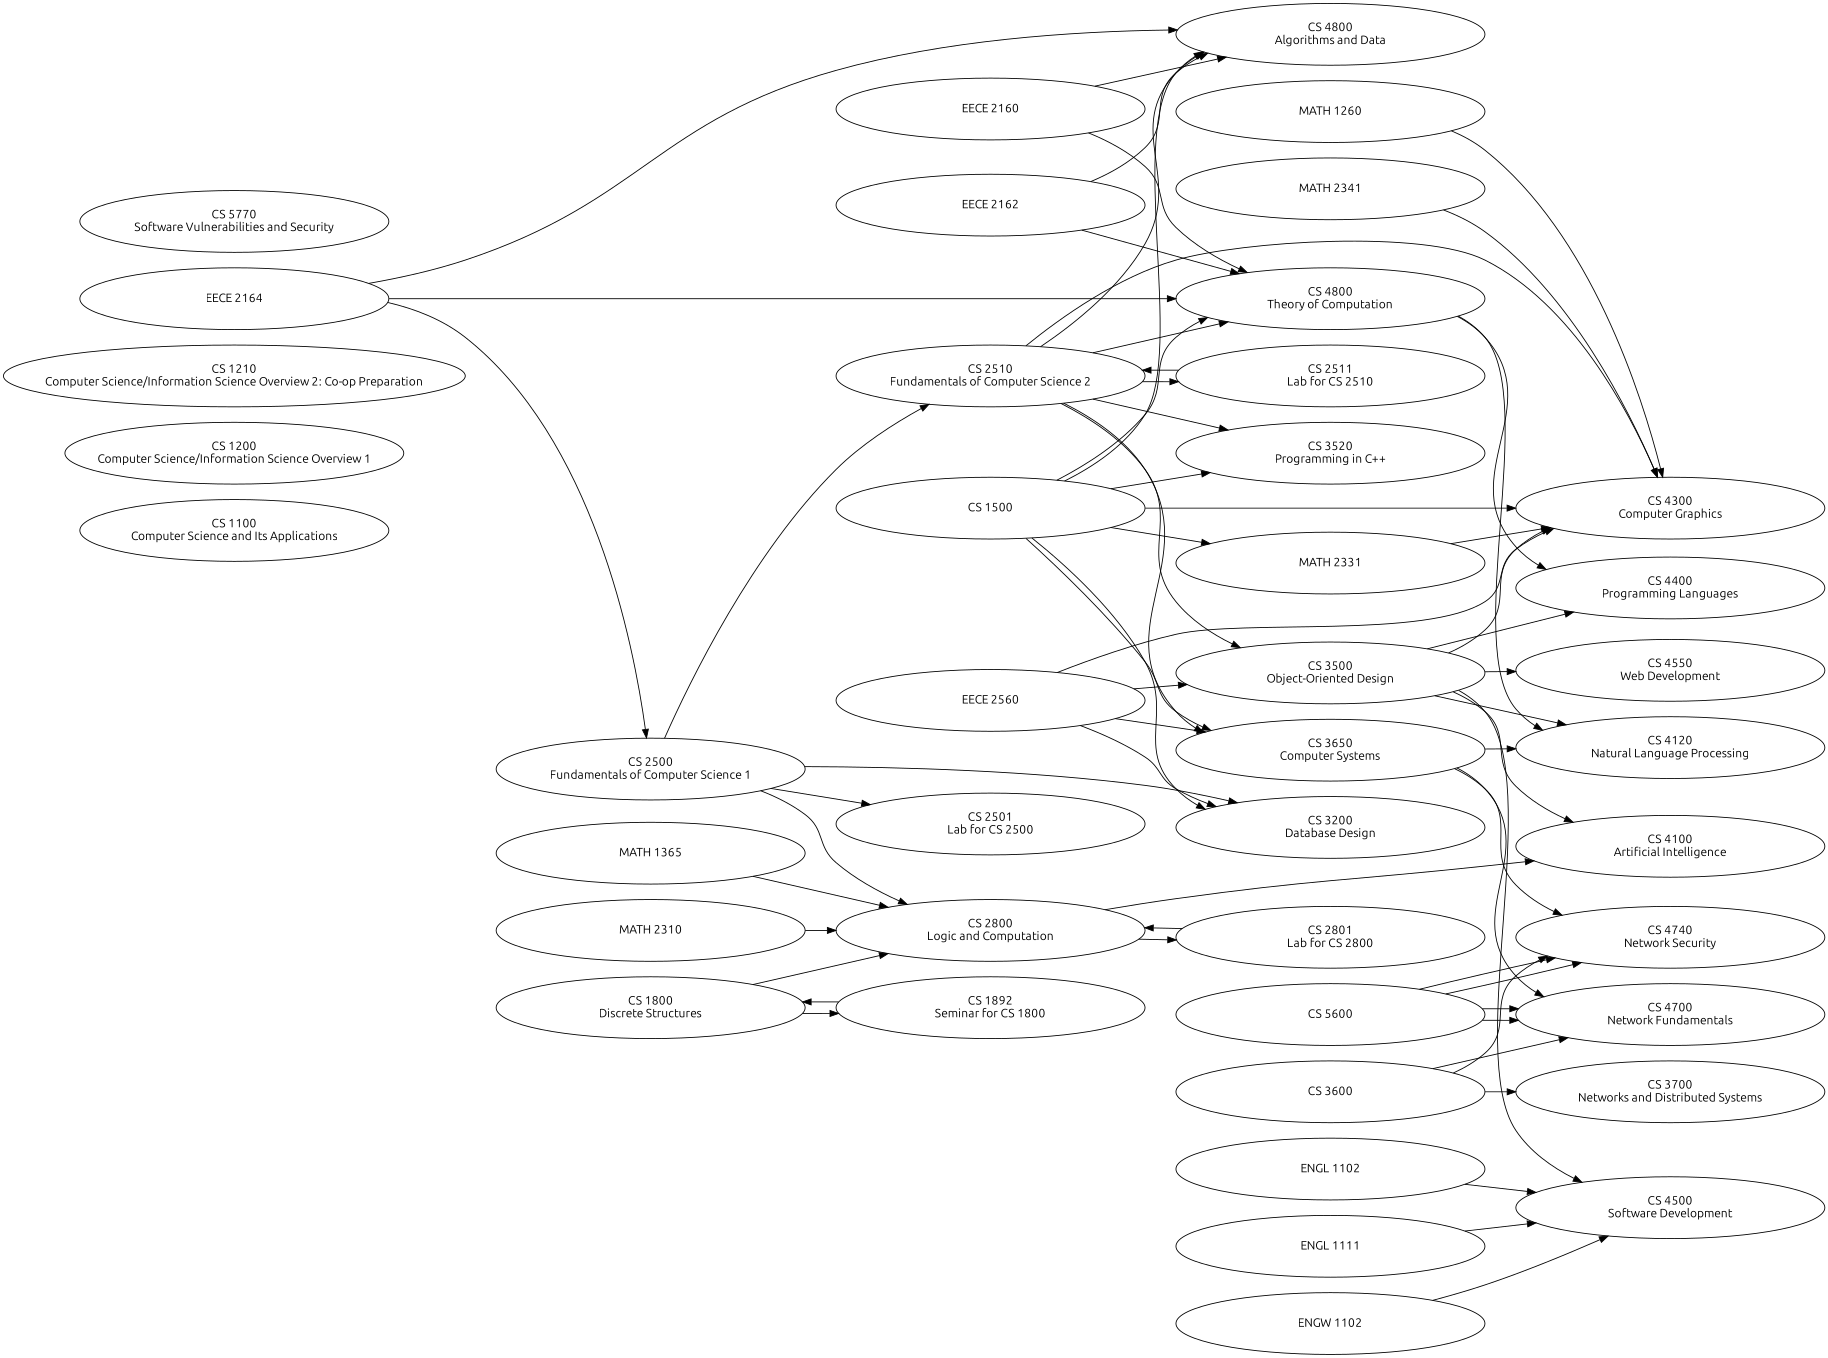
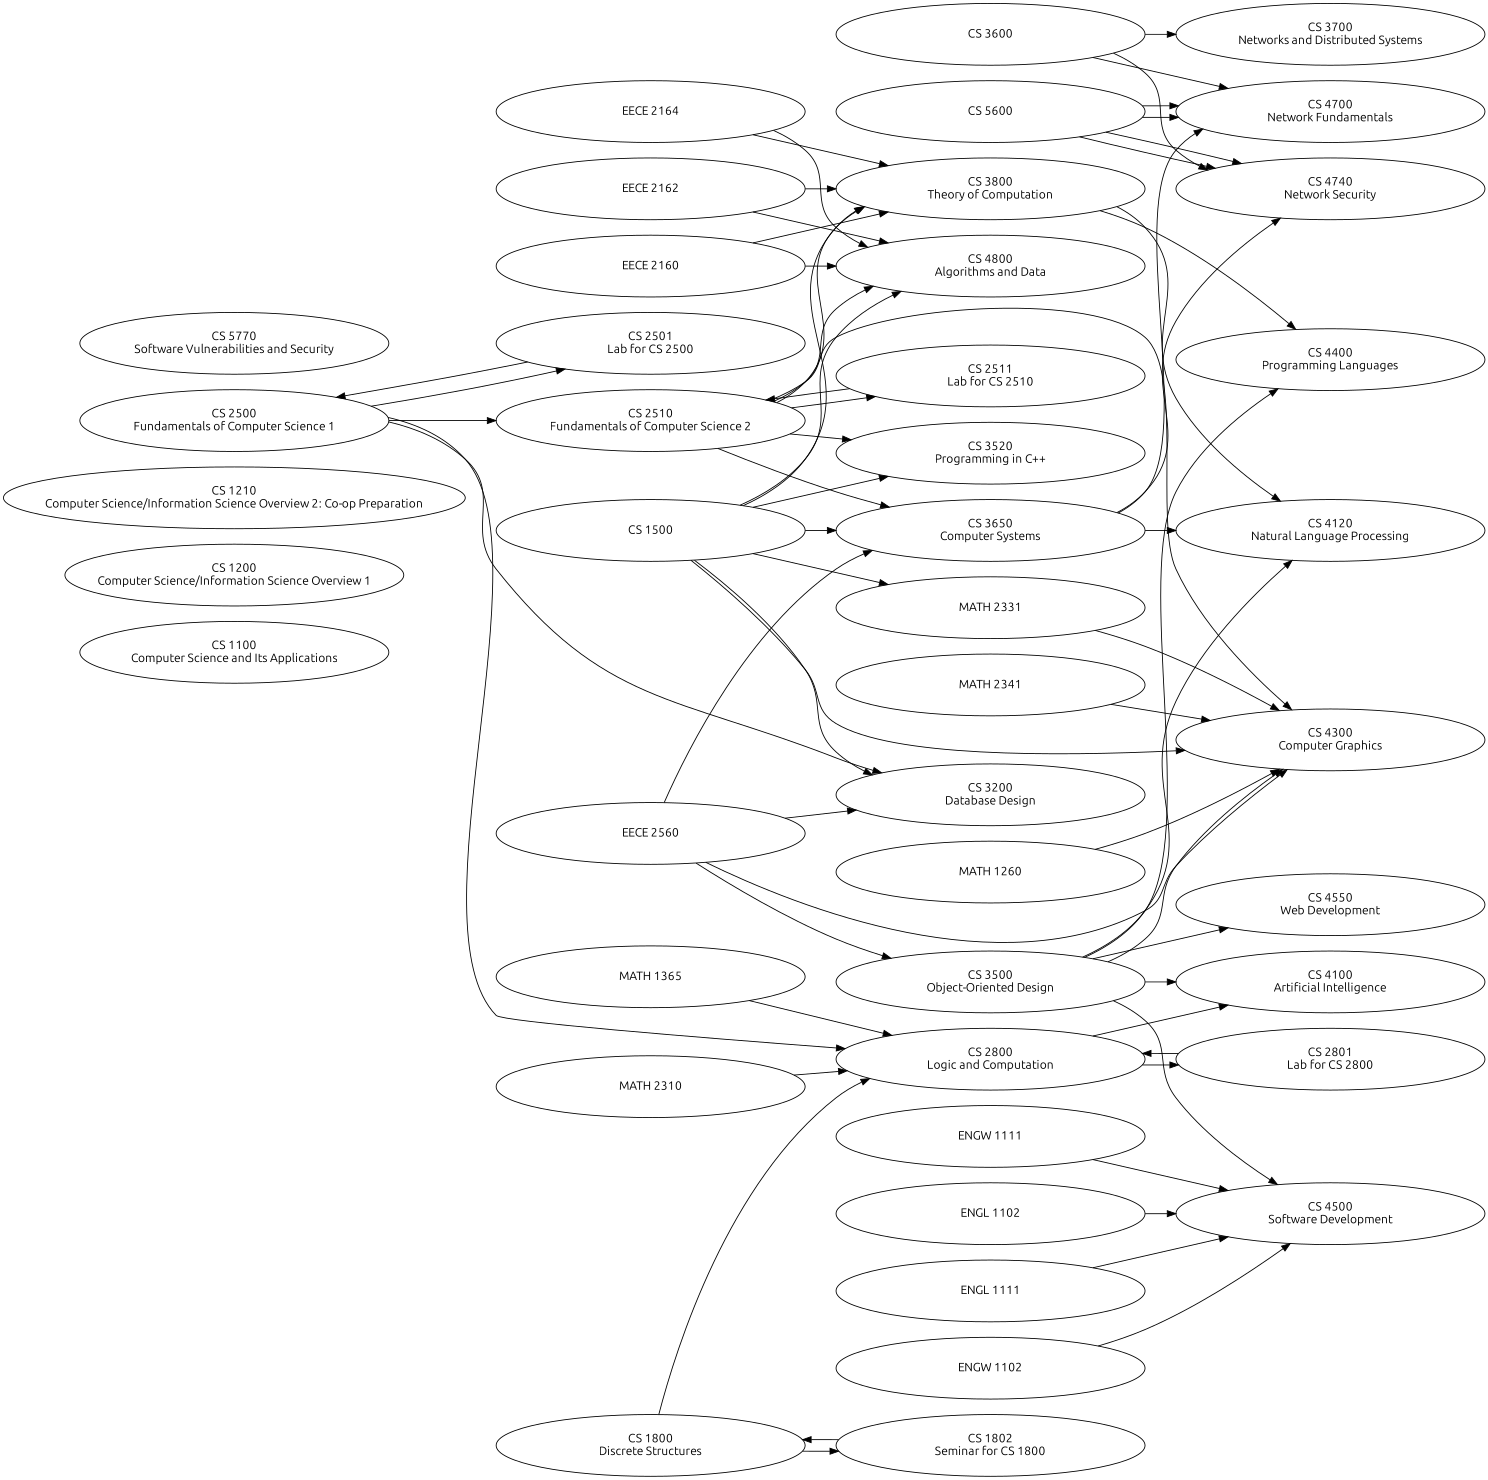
node "CS 4800 Theory of Computation": label "CS 4800 Theory of Computation" -> "CS 3800 Theory of Computation"
edge "EECE 2164" -> "CS 2500 Fundamentals of Computer Science 1": now "CS 2501 Lab for CS 2500" -> "CS 2500 Fundamentals of Computer Science 1"
edge "CS 2510 Fundamentals of Computer Science 2" -> "CS 3500 Object-Oriented Design": removed
node "CS 1892 Seminar for CS 1800": label "CS 1892 Seminar for CS 1800" -> "CS 1802 Seminar for CS 1800"
node "ENGW 1111": added
